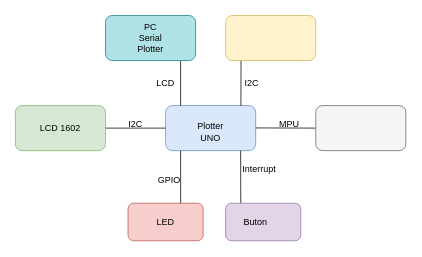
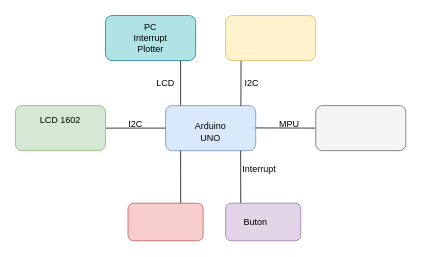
node "PC Serial Plotter": label "PC Serial Plotter" -> "PC Interrupt Plotter"
node "LCD 1602": moved (60, 128) -> (60, 120)
node "Plotter UNO": label "Plotter UNO" -> "Arduino UNO"
node "GPIO": removed
node "LED": removed
